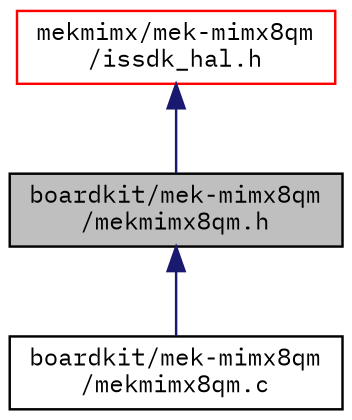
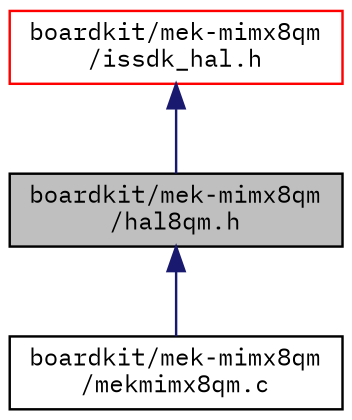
node "mekmimx/mek-mimx8qm /issdk_hal.h": label "mekmimx/mek-mimx8qm /issdk_hal.h" -> "boardkit/mek-mimx8qm /issdk_hal.h"
node "boardkit/mek-mimx8qm /mekmimx8qm.h": label "boardkit/mek-mimx8qm /mekmimx8qm.h" -> "boardkit/mek-mimx8qm /hal8qm.h"
